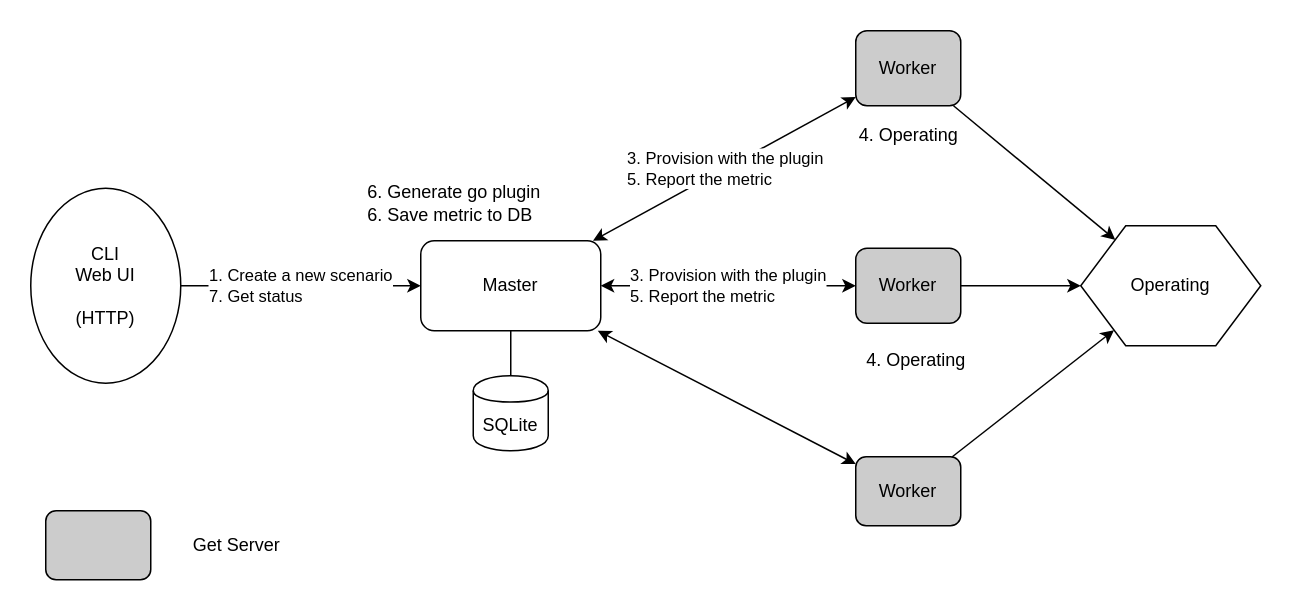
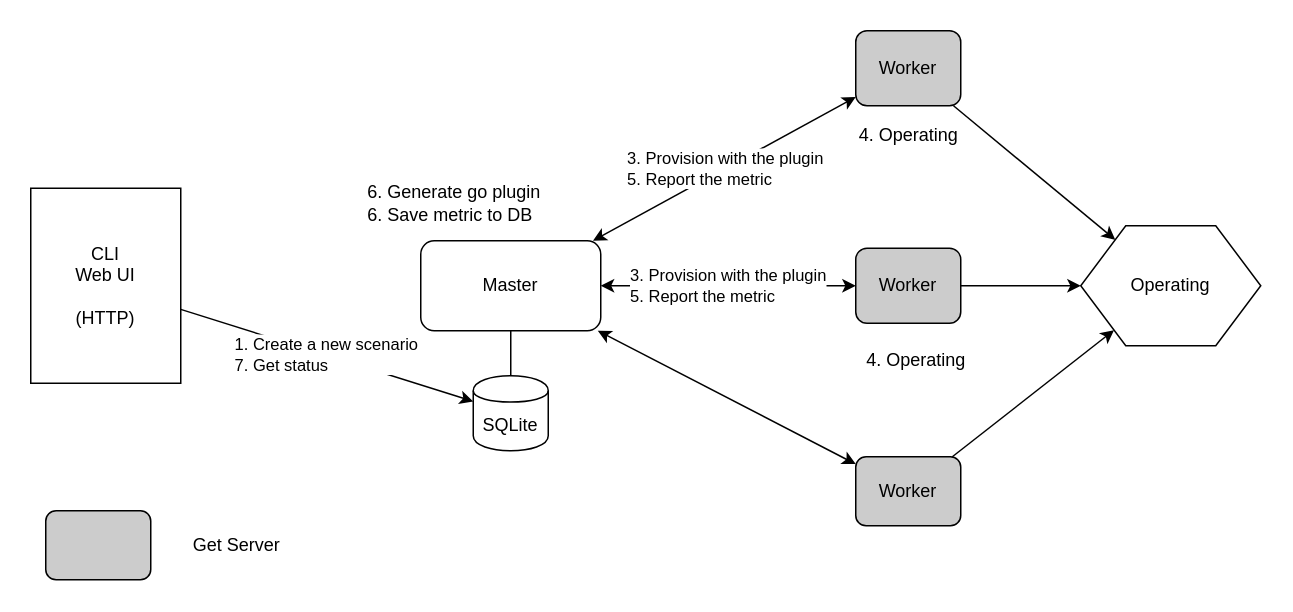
node "CLI Web UI (HTTP)": shape ellipse -> rectangle
edge "CLI Web UI (HTTP)" -> "Master": now "CLI Web UI (HTTP)" -> "SQLite"
